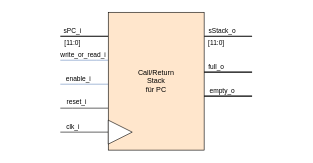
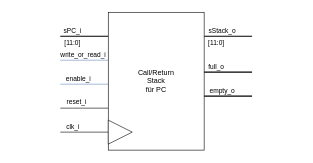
node "Call/Return Stack für PC": fillcolor #ffe6cc -> #ffffff
